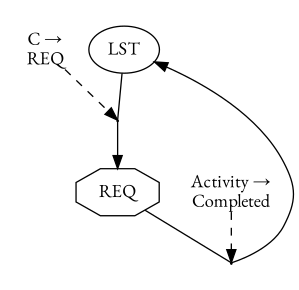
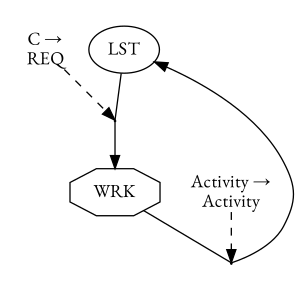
node "REQ": label "REQ" -> "WRK"
node "Activity → Completed": label "Activity → Completed" -> "Activity → Activity"
